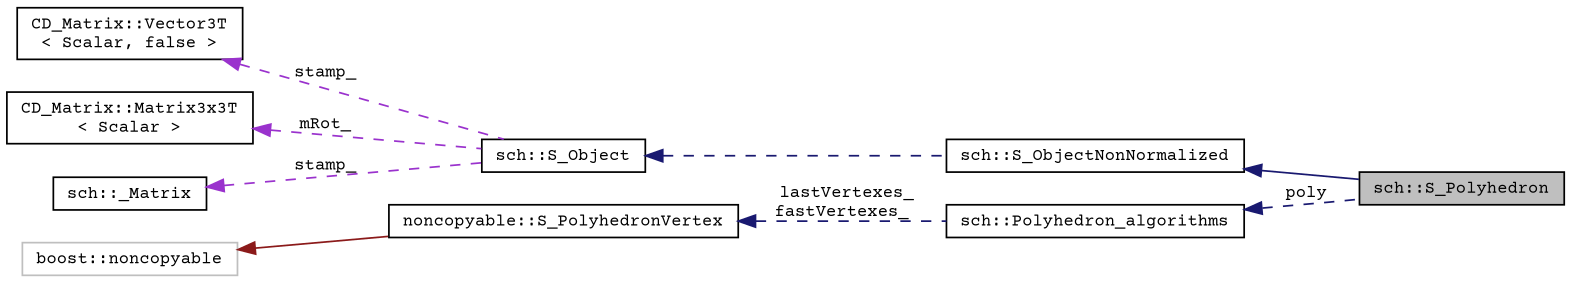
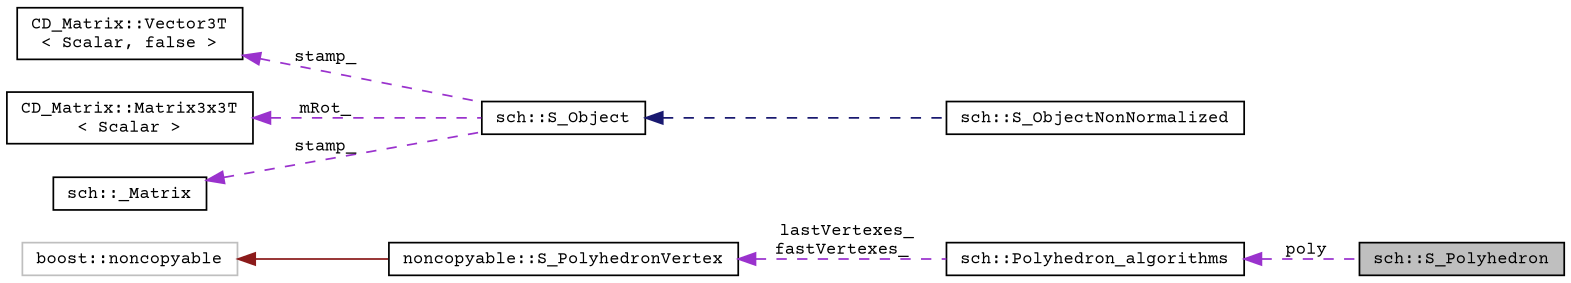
edge "sch::S_Polyhedron" -> "sch::S_ObjectNonNormalized": removed
edge "sch::S_Polyhedron" -> "sch::Polyhedron_algorithms": color midnightblue -> darkorchid3
edge "sch::Polyhedron_algorithms" -> "noncopyable::S_PolyhedronVertex": color midnightblue -> darkorchid3
